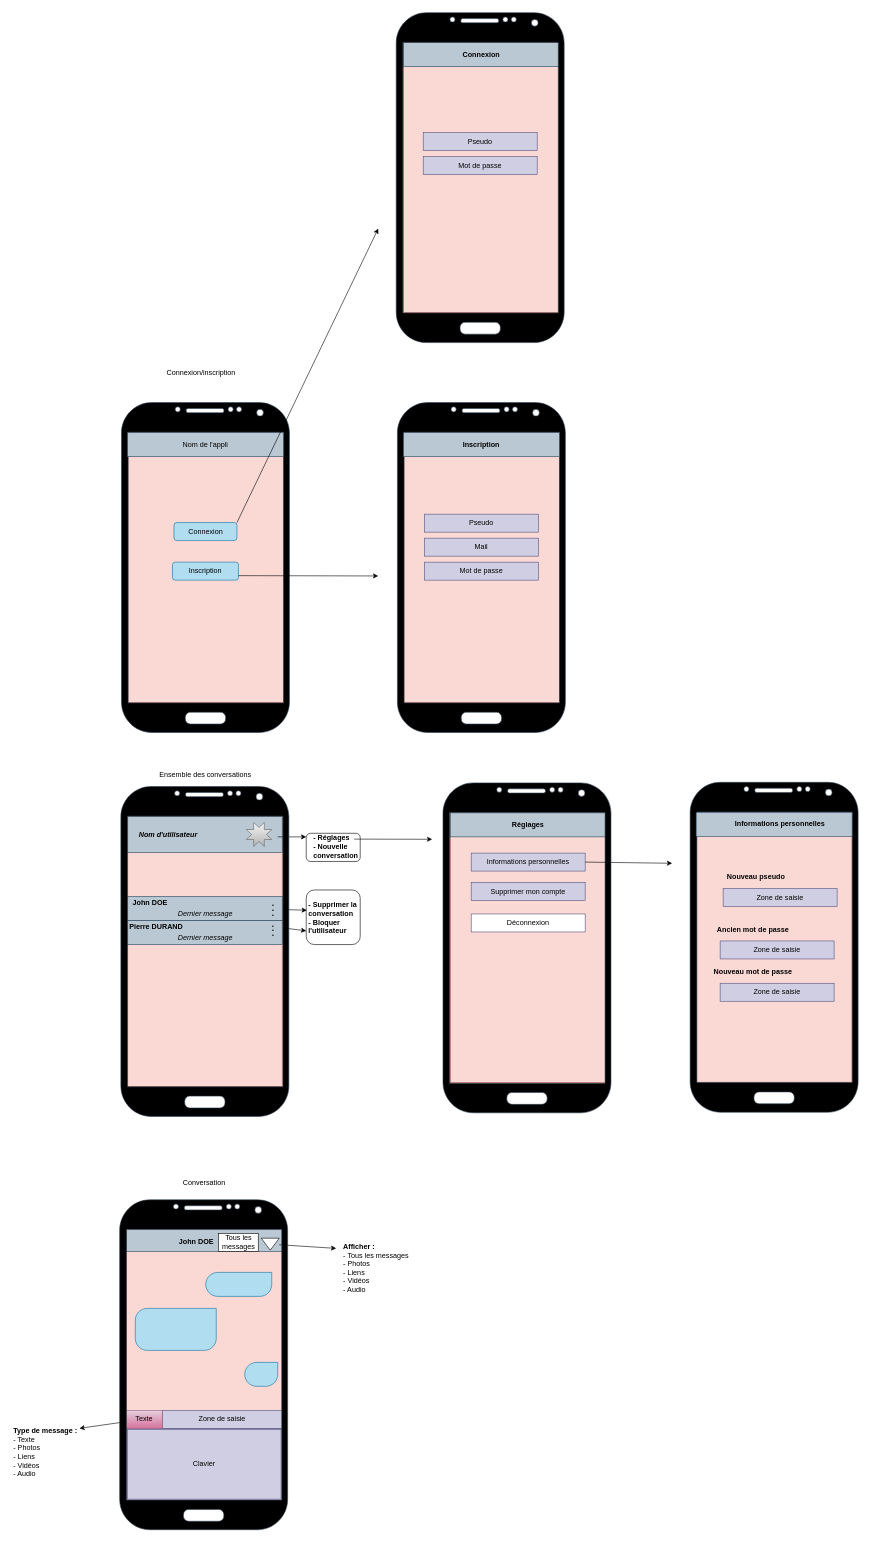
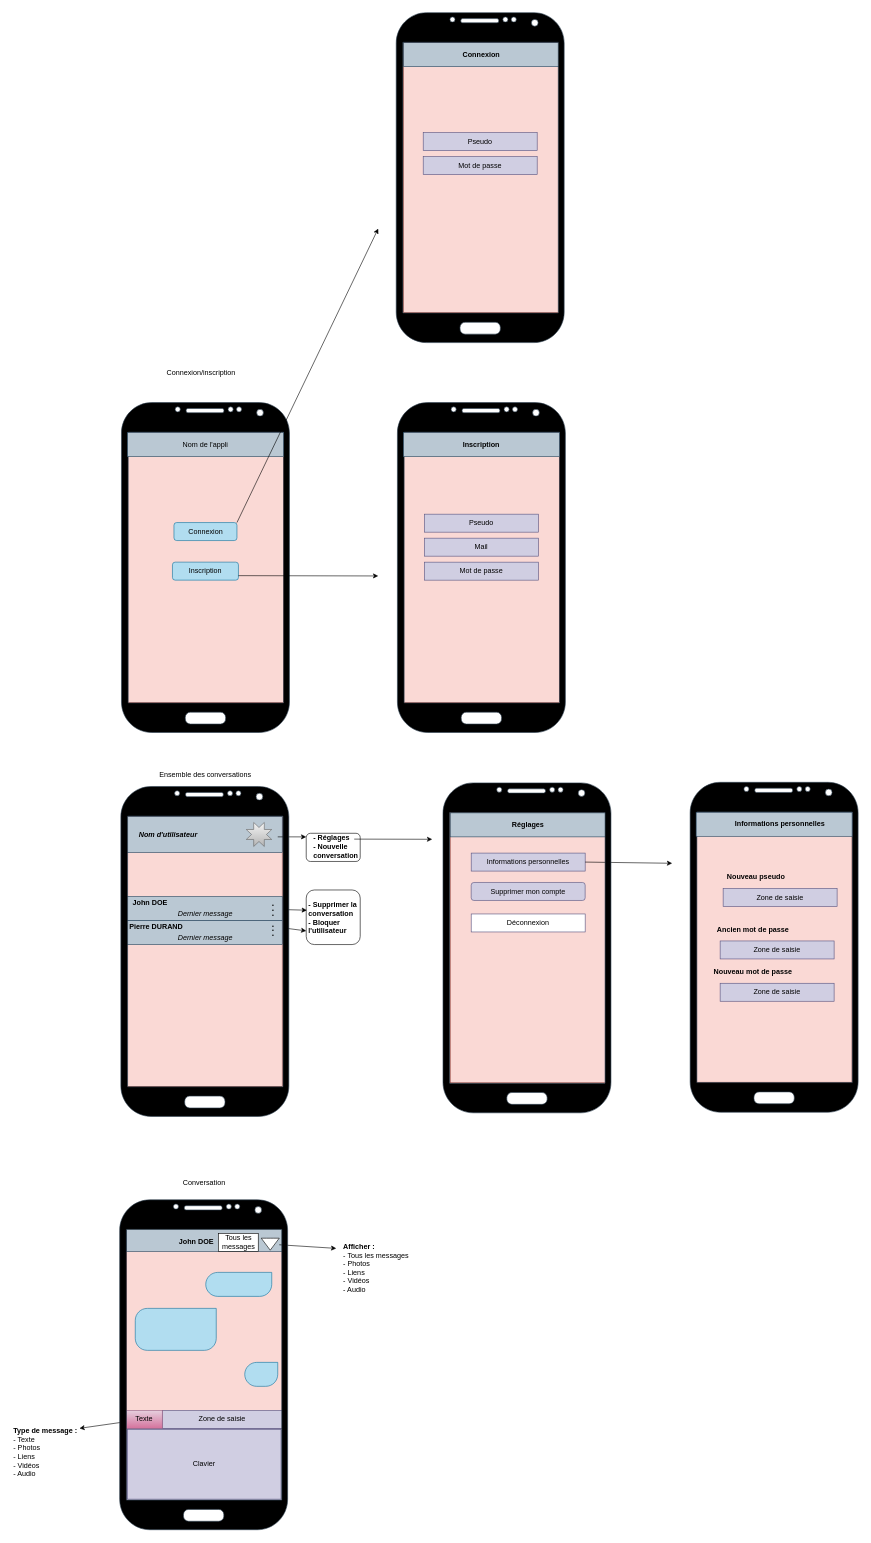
node "Supprimer mon compte": shape rectangle -> rounded rectangle
